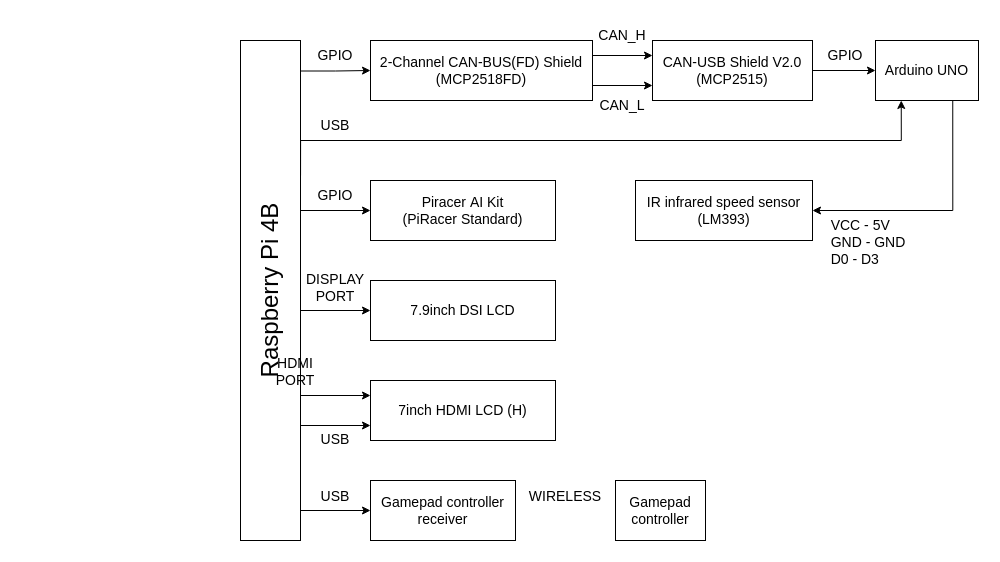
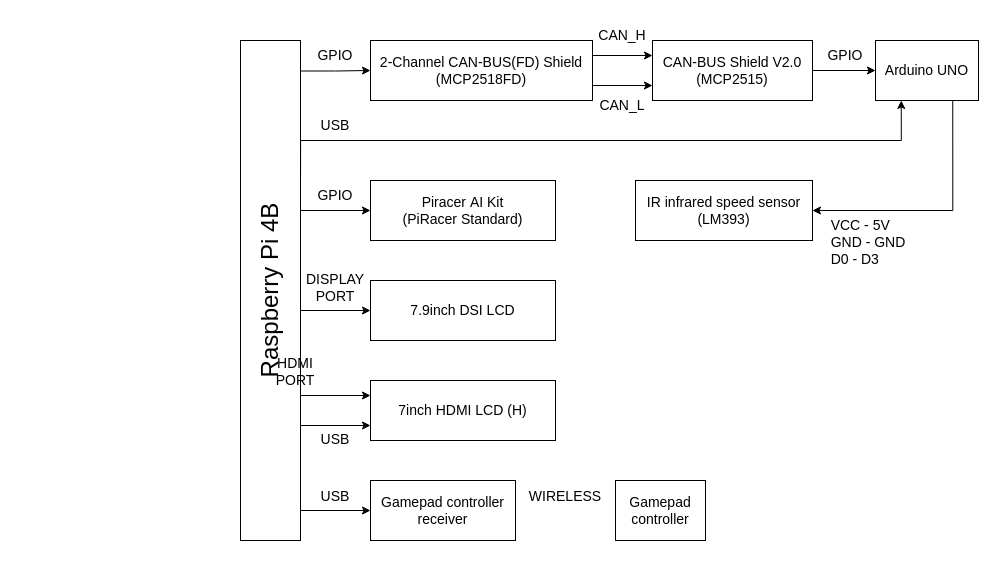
node "CAN-USB Shield V2.0 (MCP2515)": label "CAN-USB Shield V2.0 (MCP2515)" -> "CAN-BUS Shield V2.0 (MCP2515)"
